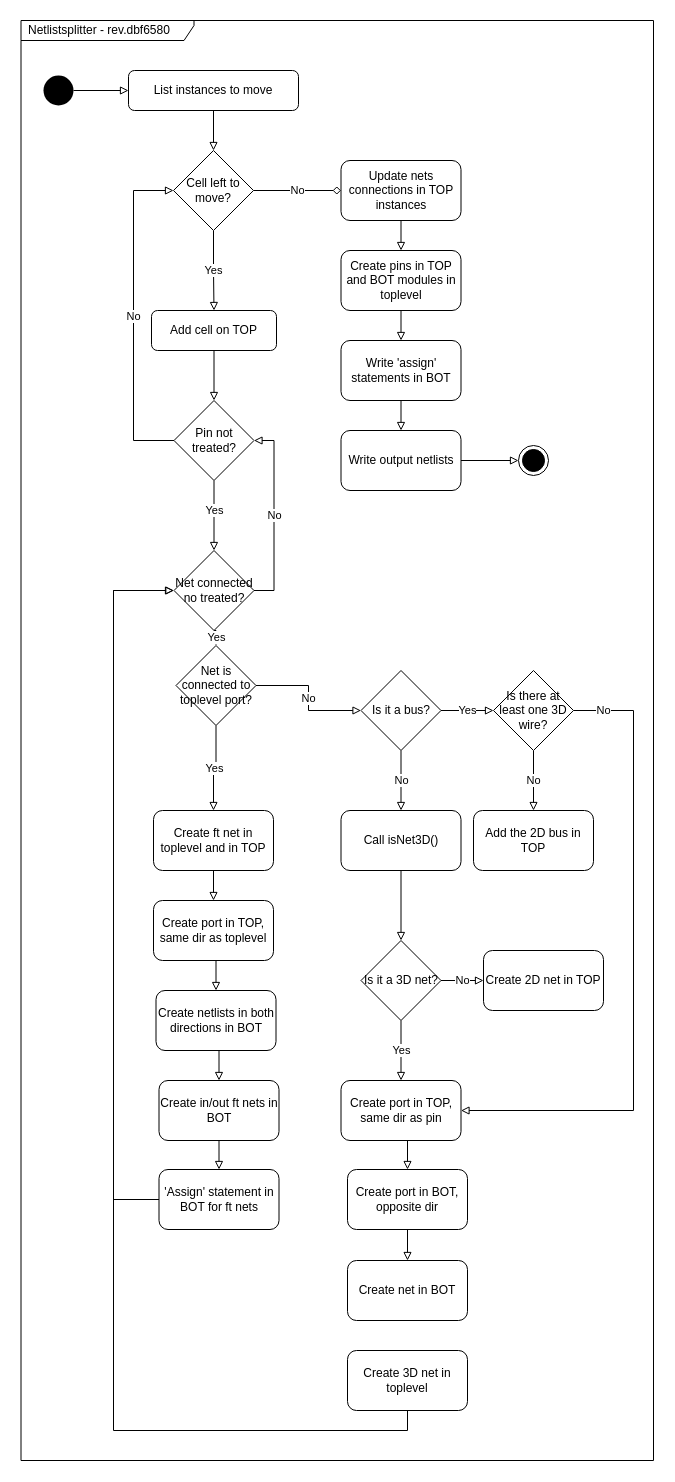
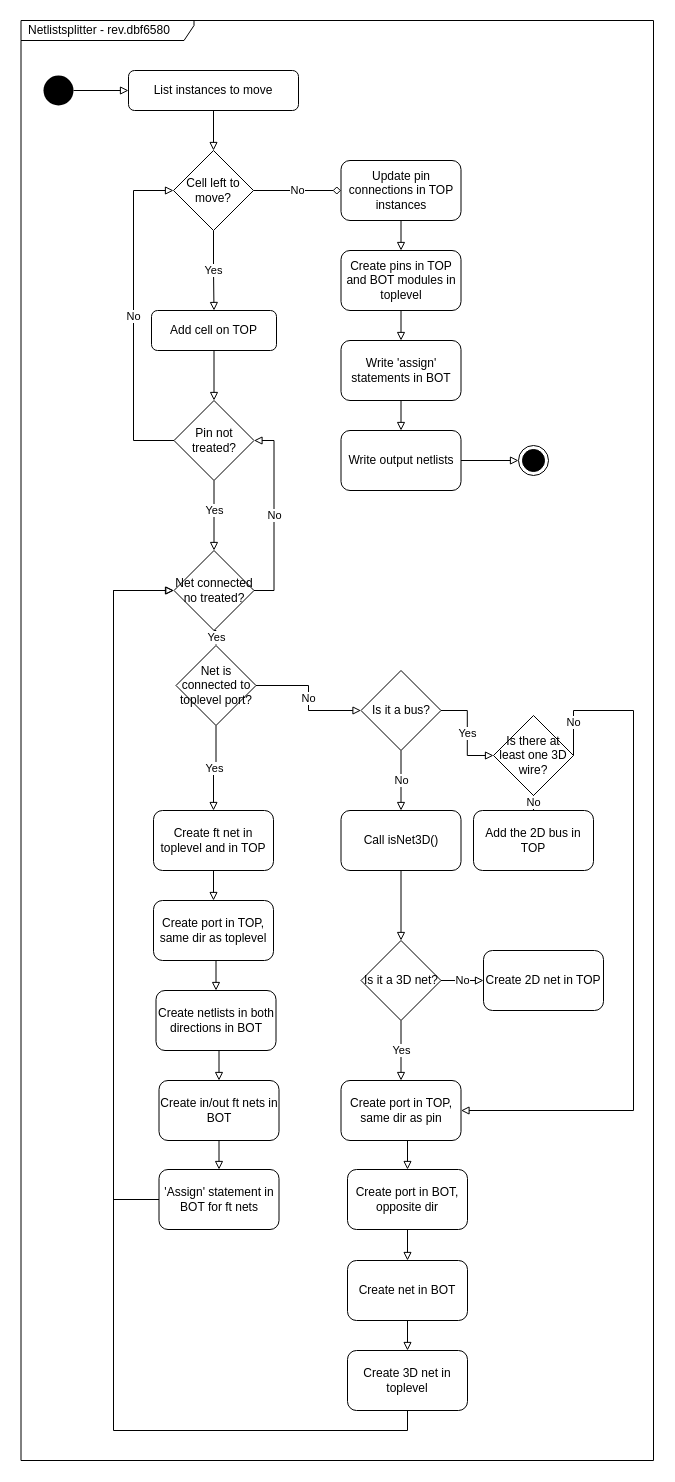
node "Update nets connections in TOP instances": label "Update nets connections in TOP instances" -> "Update pin connections in TOP instances"
node "Is there at least one 3D wire?": moved (534, 711) -> (534, 756)
edge "Create net in BOT" -> "Create 3D net in toplevel": added
